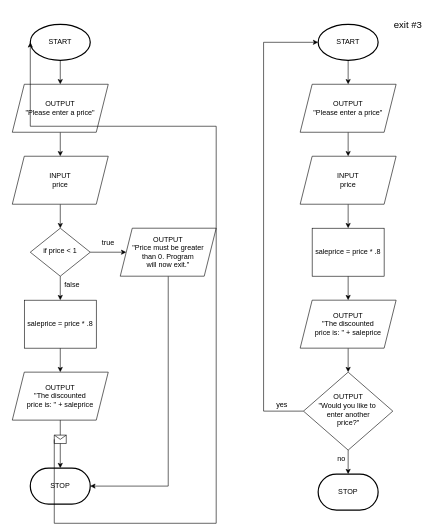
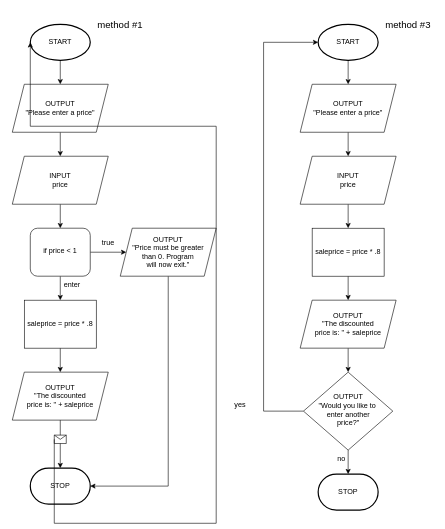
node "method #1": added
node "exit #3": label "exit #3" -> "method #3"
node "if price < 1": shape diamond -> rounded rectangle
node "false": label "false" -> "enter"
node "yes": moved (282, 405) -> (240, 405)
